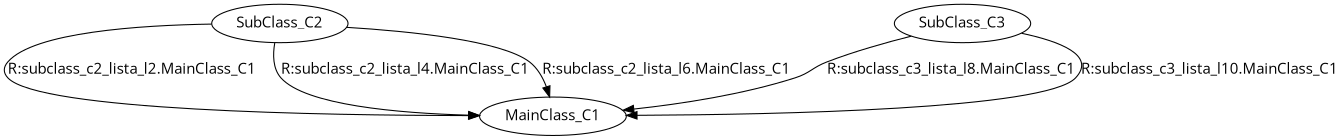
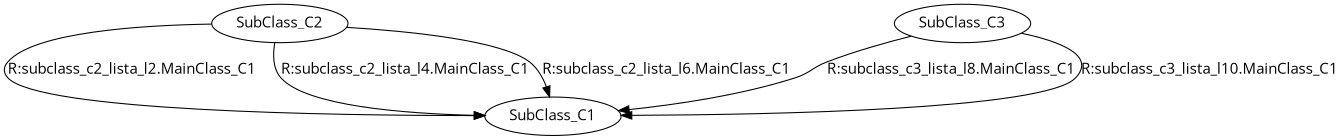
node "MainClass_C1": label "MainClass_C1" -> "SubClass_C1"
